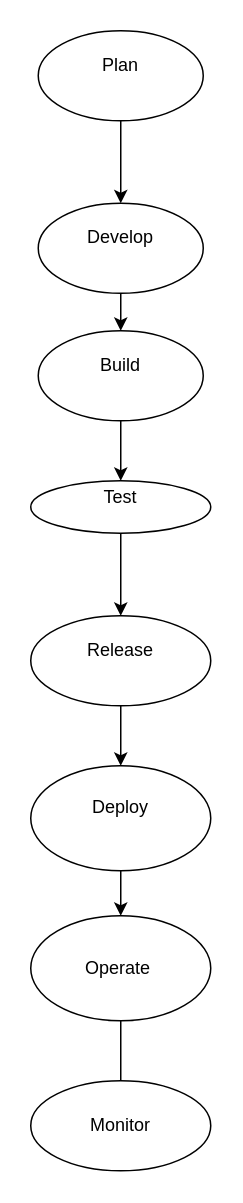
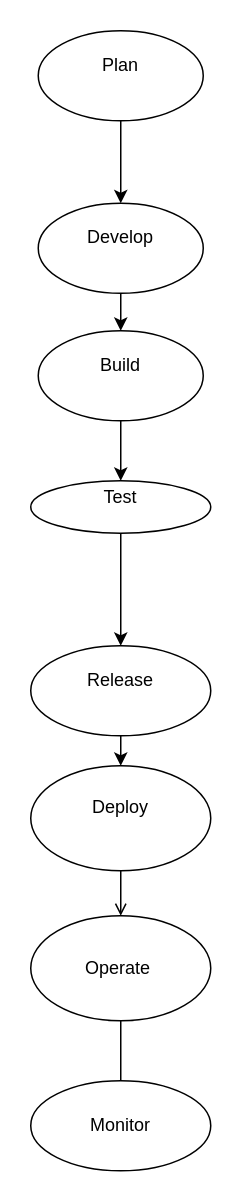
node "Release": moved (121, 661) -> (121, 691)
edge "Deploy" -> "Operate": arrowhead classic -> open
